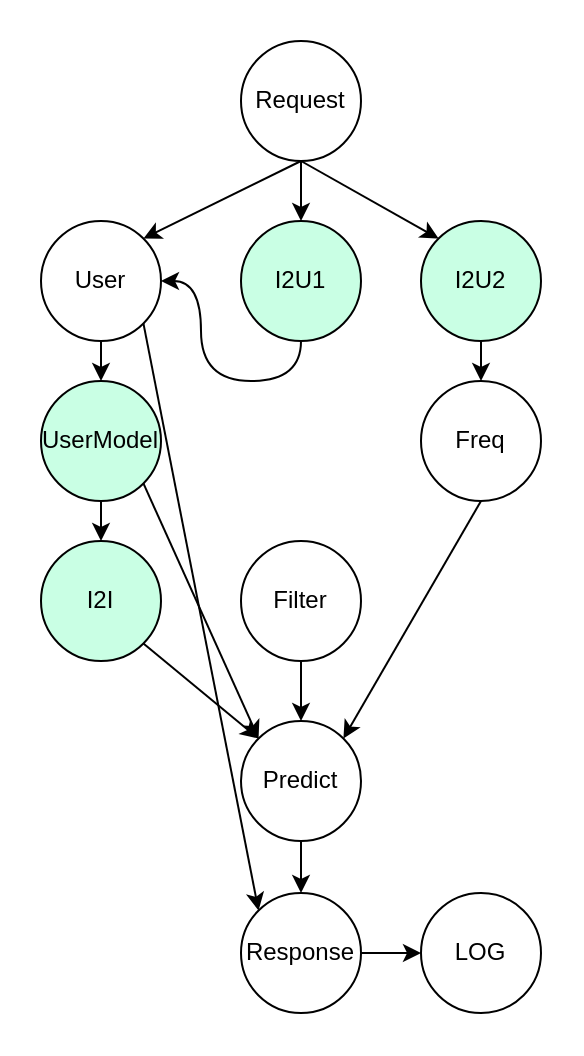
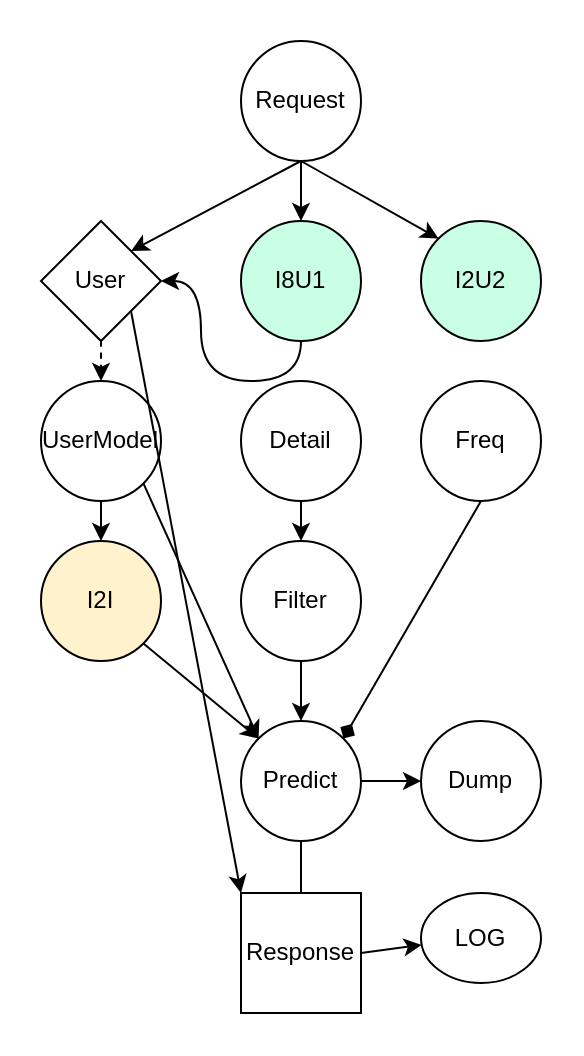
node "User": shape ellipse -> diamond
node "I2U1": label "I2U1" -> "I8U1"
edge "User" -> "UserModel": style solid -> dashed
edge "I2U2" -> "Freq": removed
node "UserModel": fillcolor #c9ffe4 -> #ffffff
node "Detail": added
edge "Detail" -> "Filter": added
node "I2I": fillcolor #c9ffe4 -> #fff2cc
edge "Freq" -> "Predict": arrowhead classic -> diamond
edge "Predict" -> "Dump": added
node "Dump": added
edge "Predict" -> "Response": arrowhead classic -> none
node "Response": shape ellipse -> rectangle
node "LOG": size 120x120 -> 120x90
